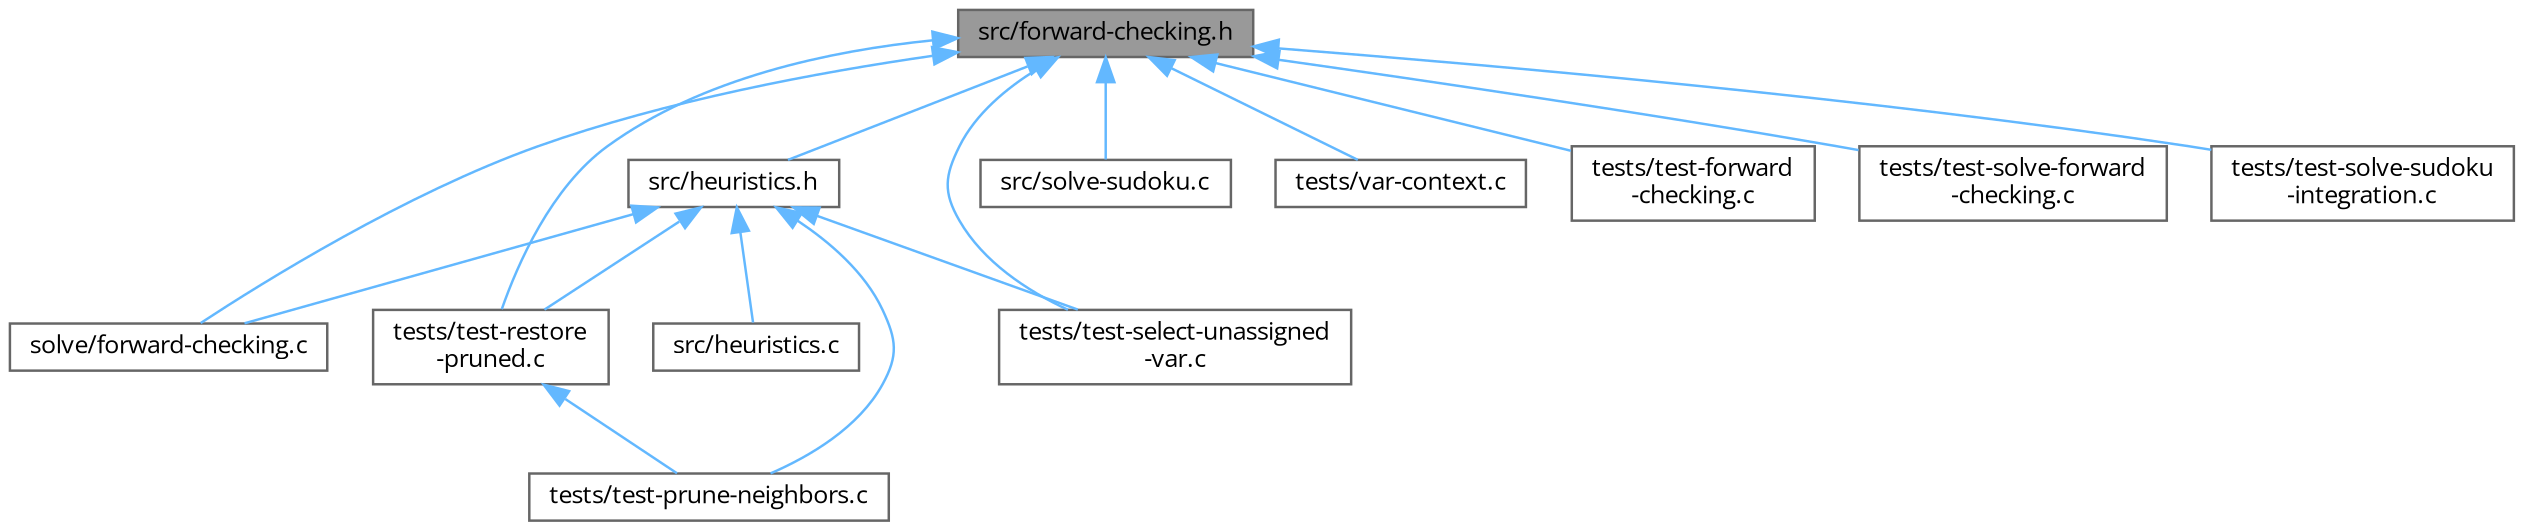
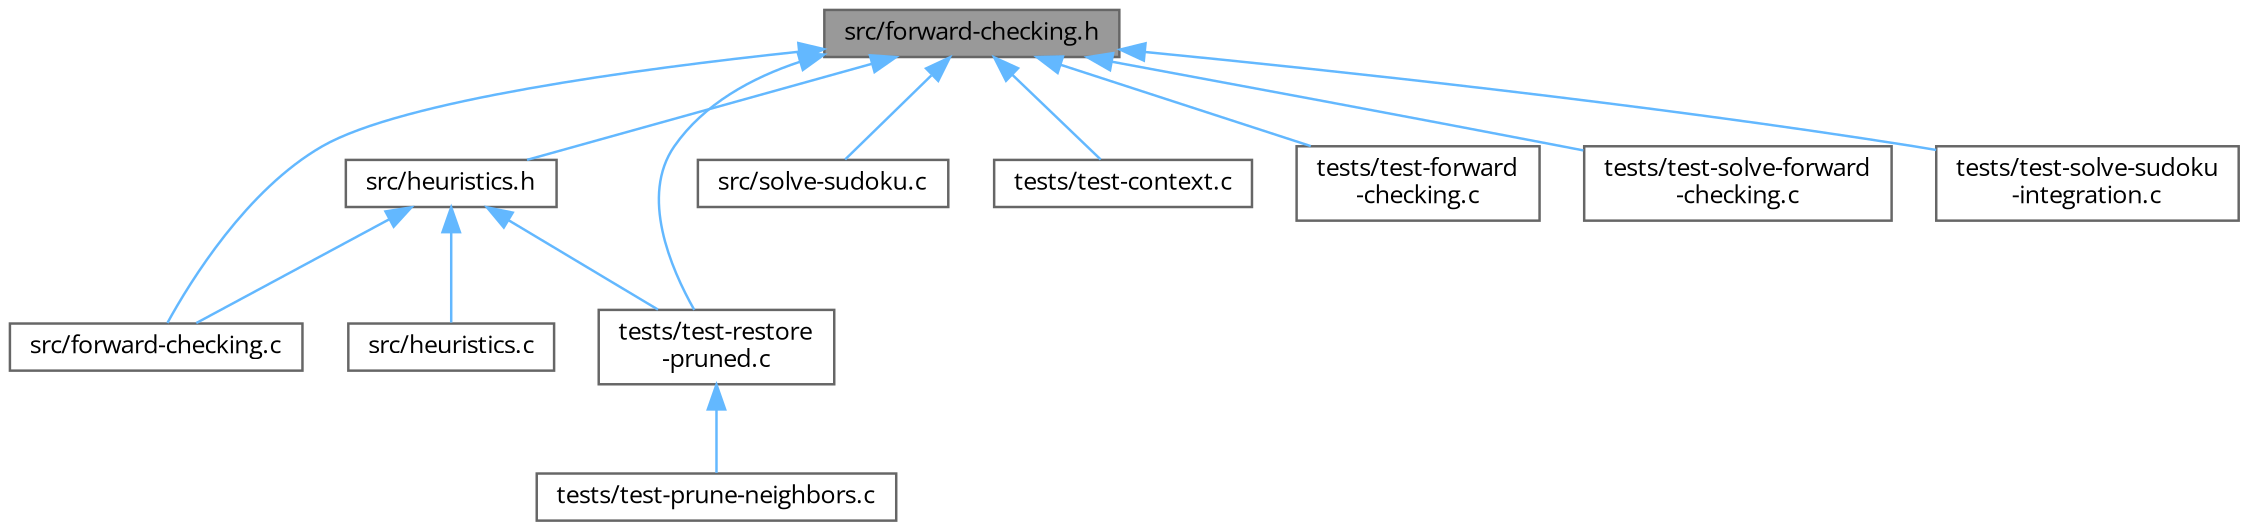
node "tests/var-context.c": label "tests/var-context.c" -> "tests/test-context.c"
node "solve/forward-checking.c": label "solve/forward-checking.c" -> "src/forward-checking.c"
node "tests/test-select-unassigned -var.c": removed
edge "tests/test-prune-neighbors.c" -> "src/heuristics.h": removed
